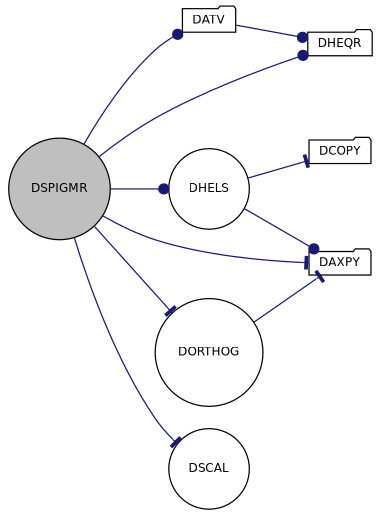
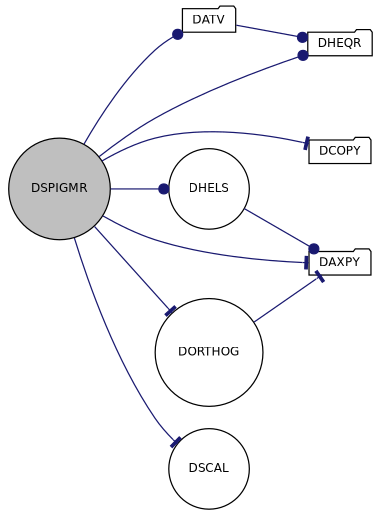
edge "DHELS" -> "DCOPY": now "DSPIGMR" -> "DCOPY"
